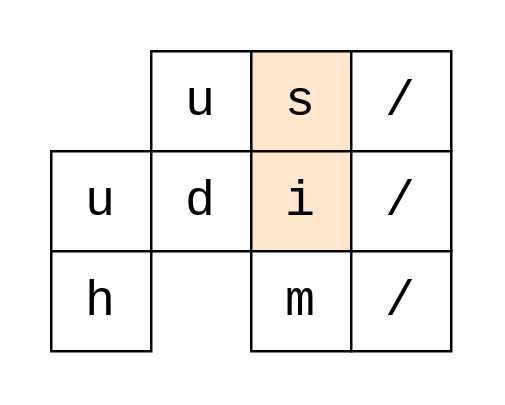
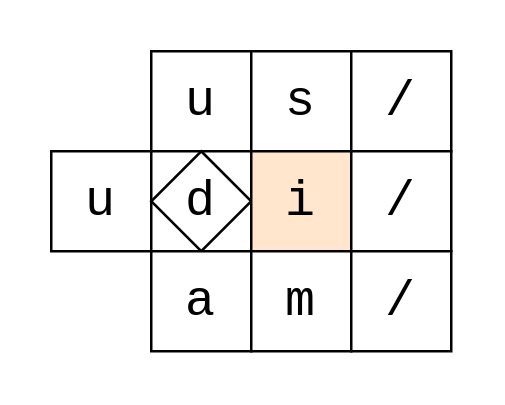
node "s": fillcolor #ffe6cc -> #ffffff
node "d": shape rectangle -> diamond
node "h": removed
node "a": added
